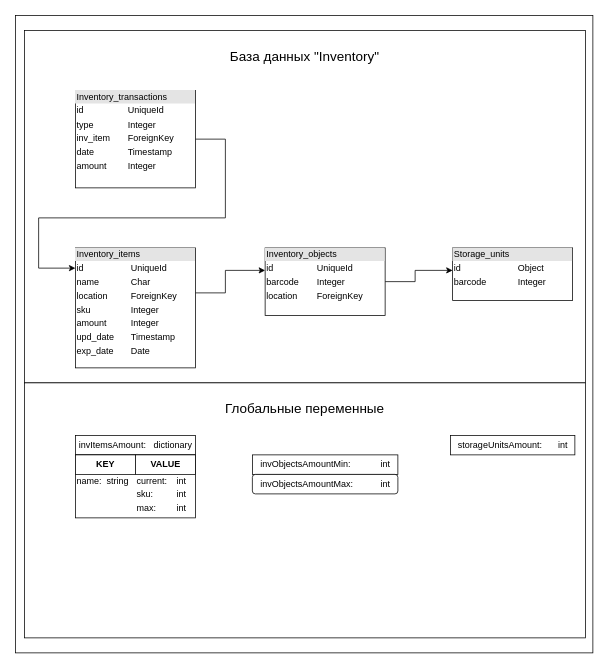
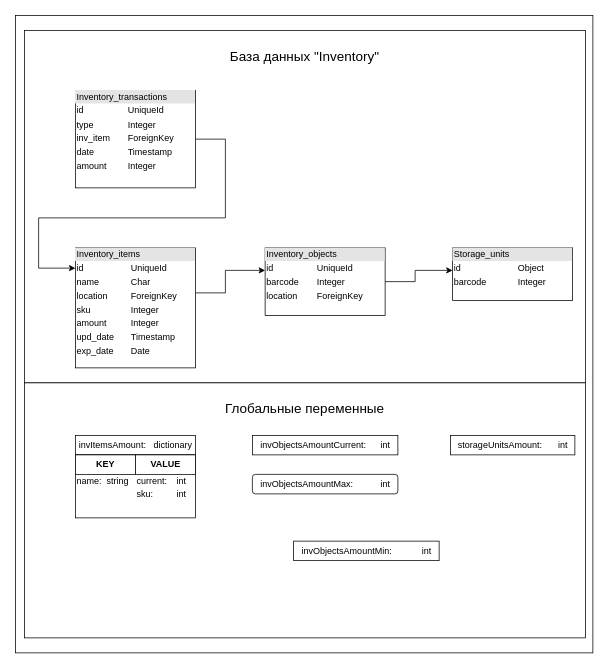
node "invObjectsAmountCurrent: int": added
node "invObjectsAmountMin: int": moved (325, 465) -> (366, 551)
node "max: int": removed
